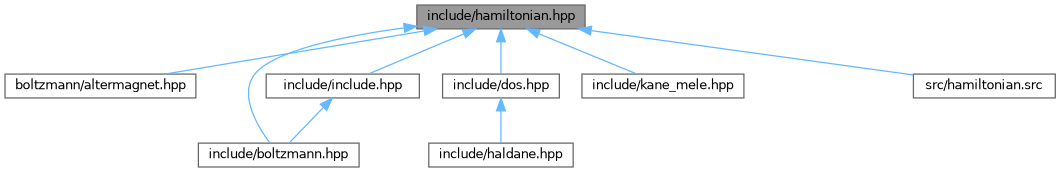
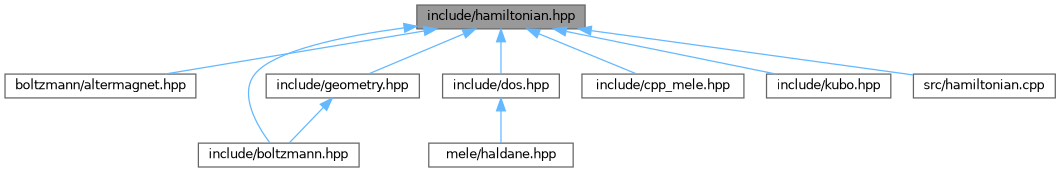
node "include/include.hpp": label "include/include.hpp" -> "include/geometry.hpp"
node "include/kane_mele.hpp": label "include/kane_mele.hpp" -> "include/cpp_mele.hpp"
node "include/kubo.hpp": added
node "src/hamiltonian.src": label "src/hamiltonian.src" -> "src/hamiltonian.cpp"
node "include/haldane.hpp": label "include/haldane.hpp" -> "mele/haldane.hpp"
